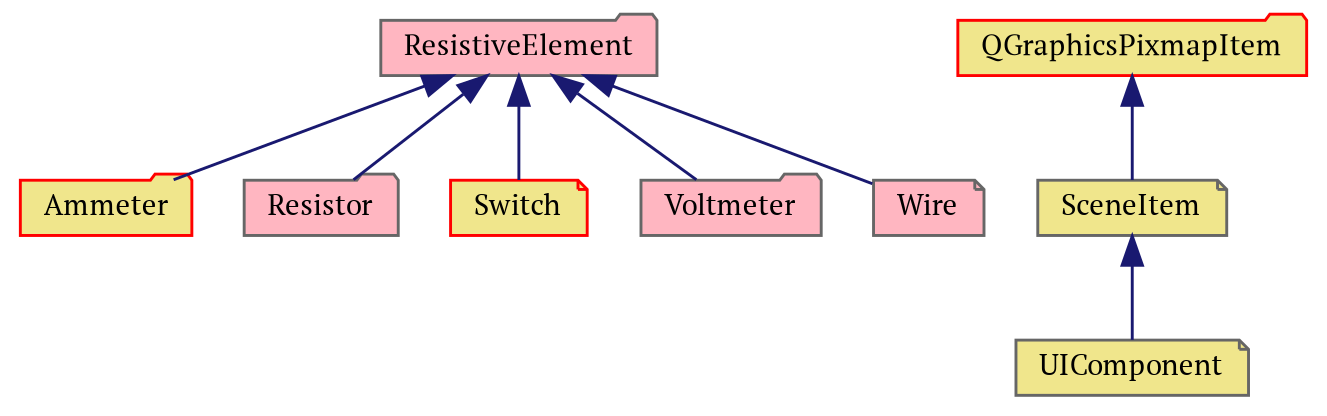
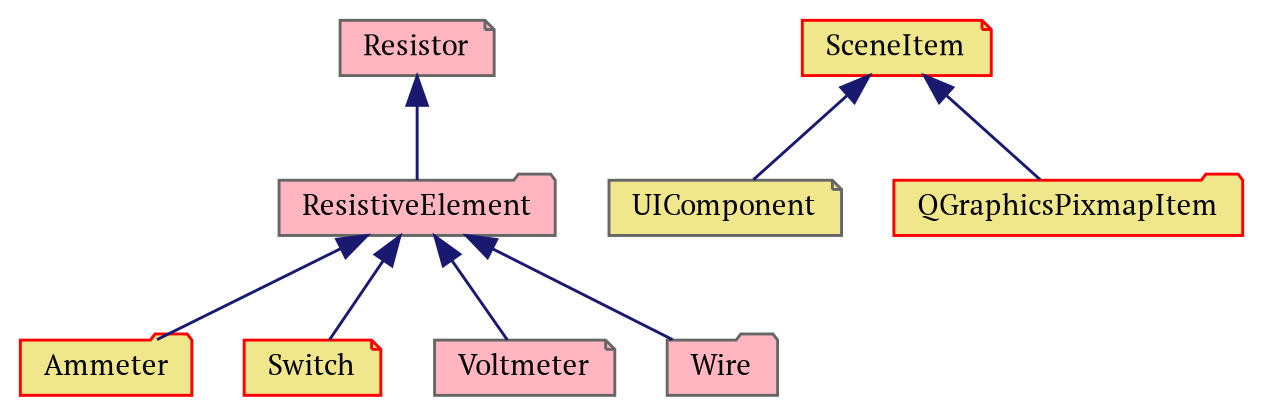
edge "Resistor" -> "ResistiveElement": reversed
edge "SceneItem" -> "QGraphicsPixmapItem": reversed
node "Resistor": shape folder -> note
node "Voltmeter": shape folder -> note
node "Wire": shape note -> folder
node "SceneItem": color gray40 -> red
